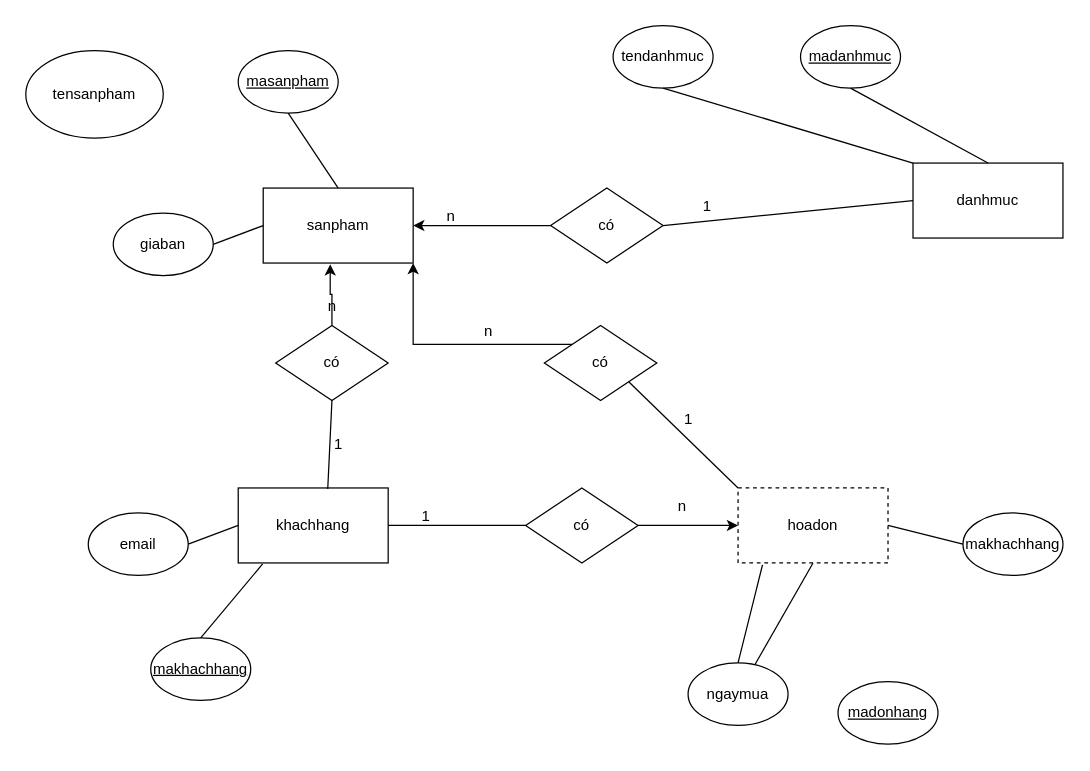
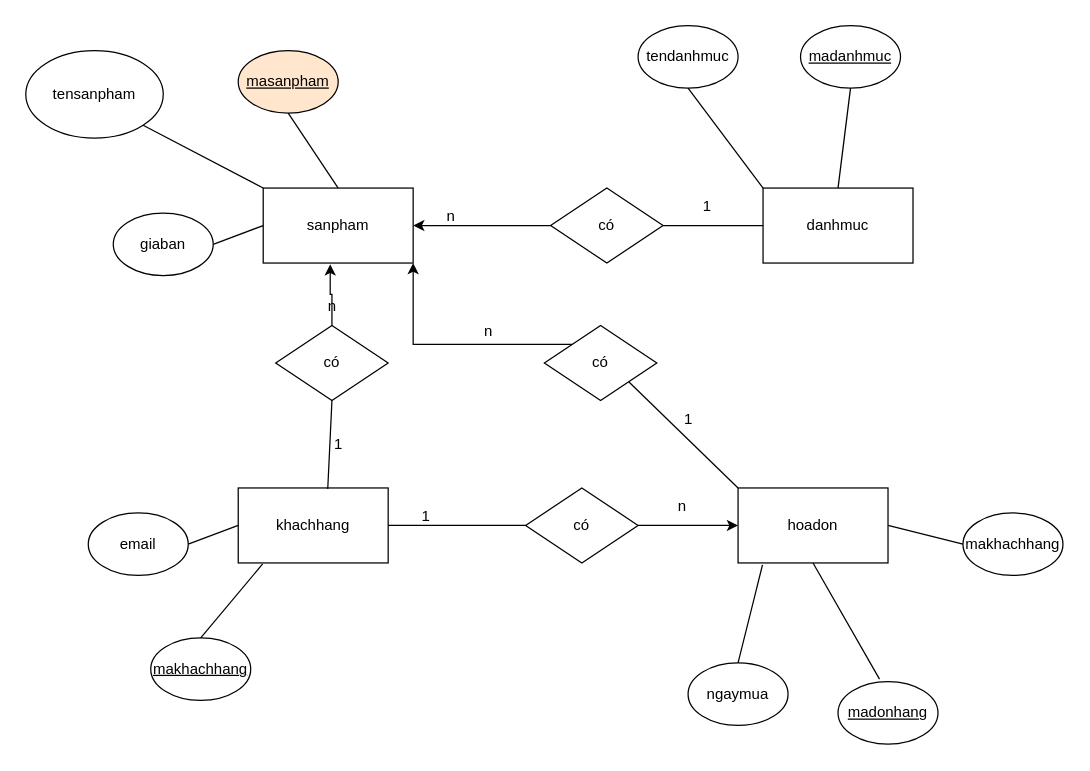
node "tendanhmuc": moved (663, 57) -> (688, 57)
node "masanpham": fillcolor #ffffff -> #ffe6cc
edge "tensanpham" -- "sanpham": added
node "danhmuc": moved (988, 201) -> (838, 226)
node "hoadon": style dashed -> solid
edge "hoadon" -- "ngaymua": now "hoadon" -- "madonhang"
